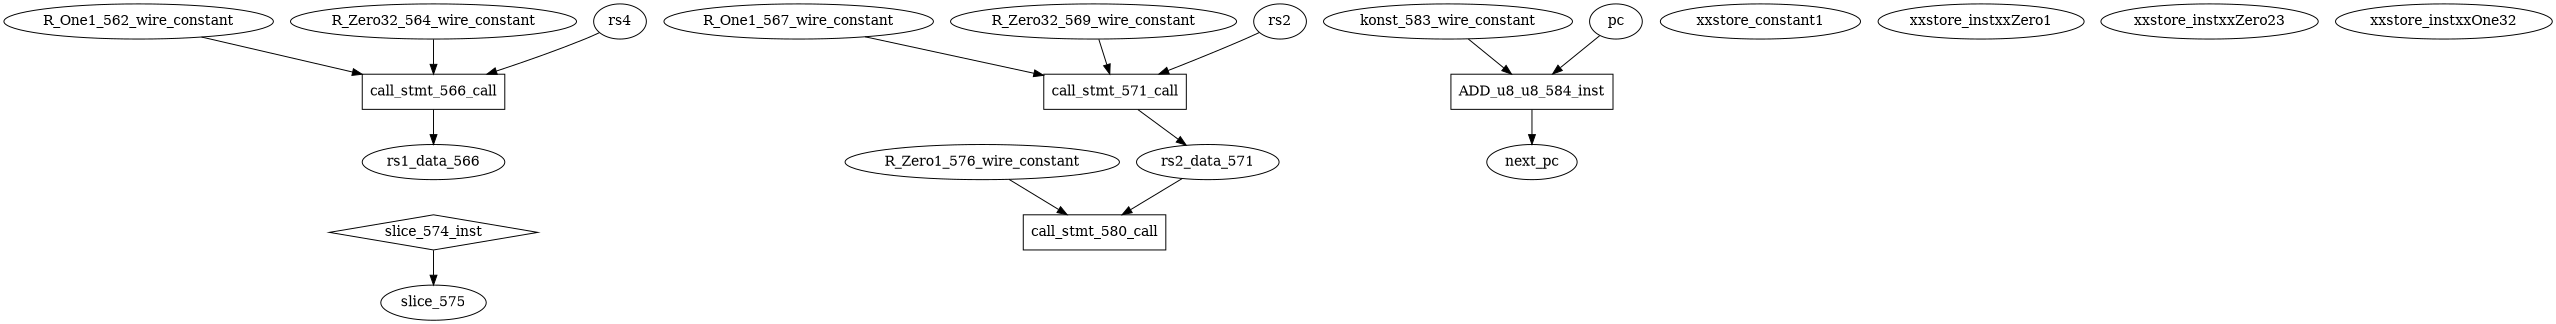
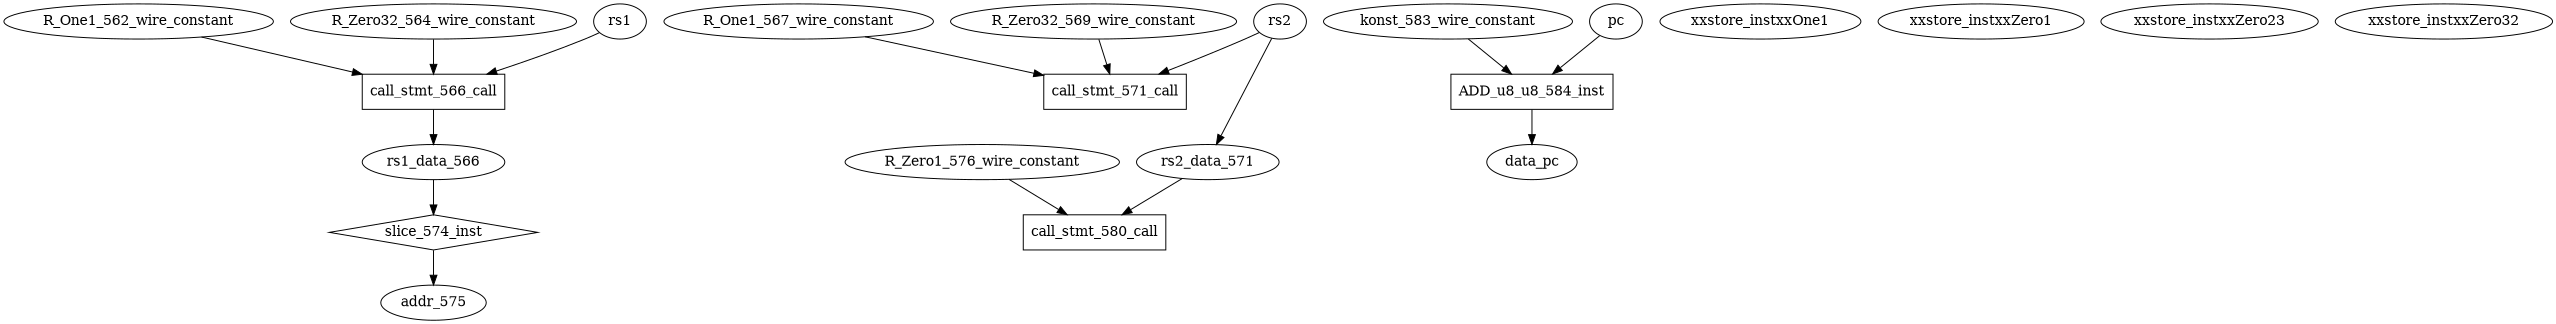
node "rs4": label "rs4" -> "rs1"
node "xxstore_constant1": label "xxstore_constant1" -> "xxstore_instxxOne1"
node "xxstore_instxxOne32": label "xxstore_instxxOne32" -> "xxstore_instxxZero32"
edge "call_stmt_571_call" -> "rs2_data_571": now "rs2" -> "rs2_data_571"
node "next_pc": label "next_pc" -> "data_pc"
edge "rs1_data_566" -> "slice_574_inst": added
node "slice_575": label "slice_575" -> "addr_575"
